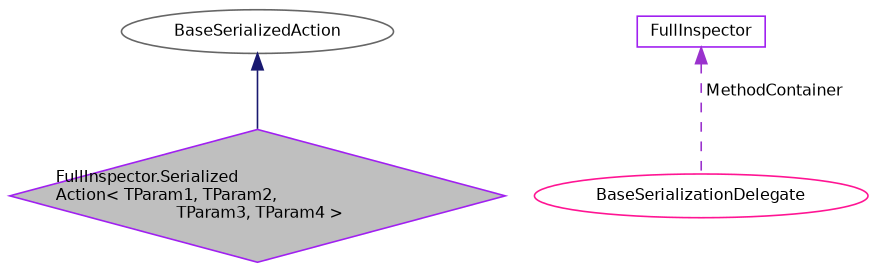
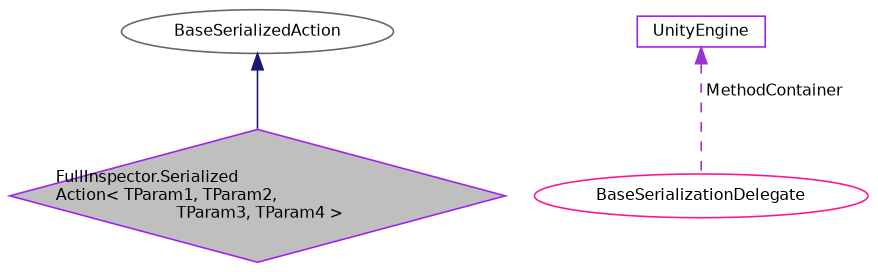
node "FullInspector": label "FullInspector" -> "UnityEngine"
